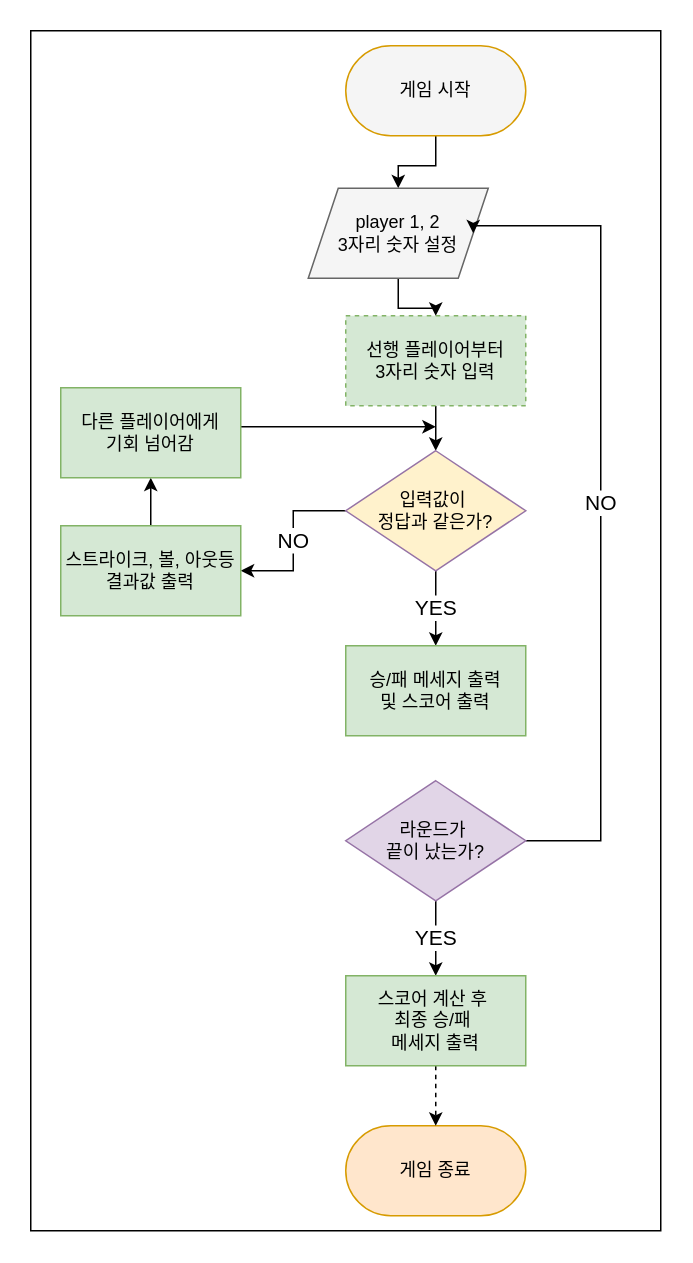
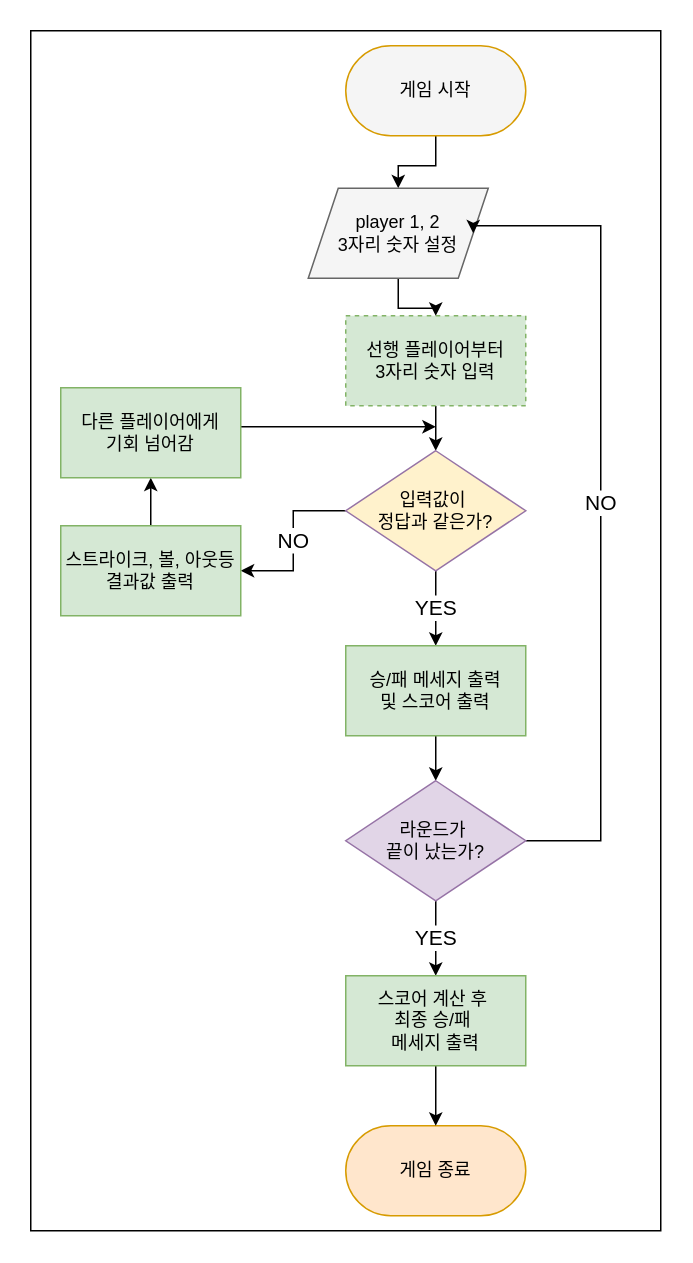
edge "승/패 메세지 출력 및 스코어 출력" -> "라운드가 끝이 났는가?": added
edge "스코어 계산 후 최종 승/패 메세지 출력" -> "게임 종료": style dashed -> solid
